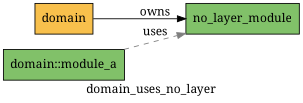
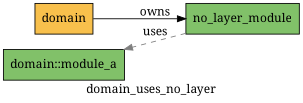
edge "domain::module_a" -> "no_layer_module": reversed
